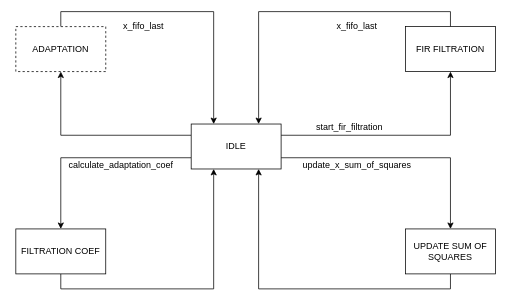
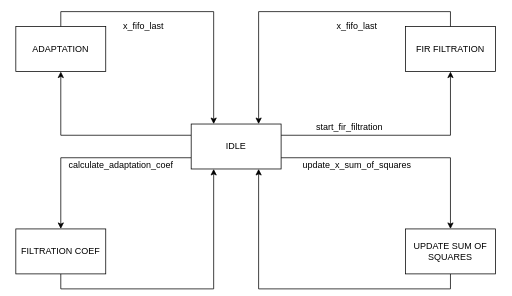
node "ADAPTATION": style dashed -> solid
